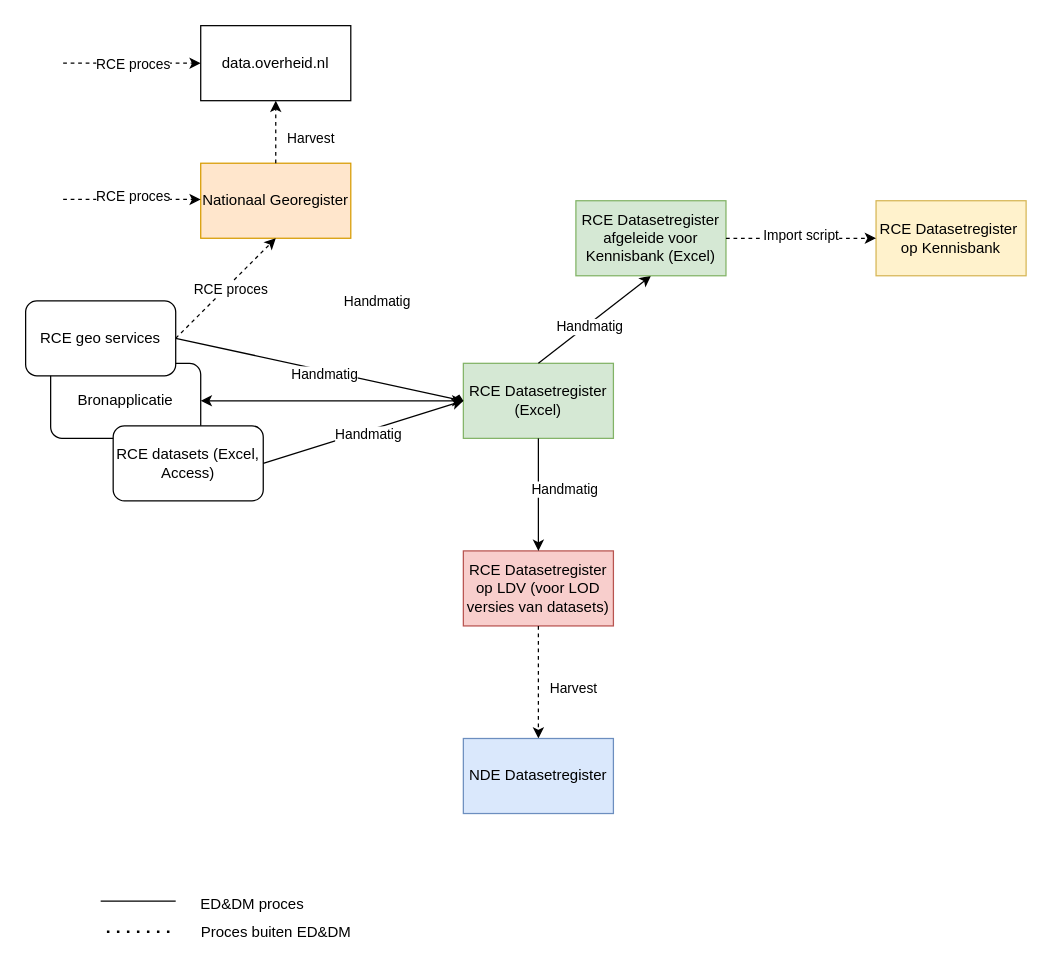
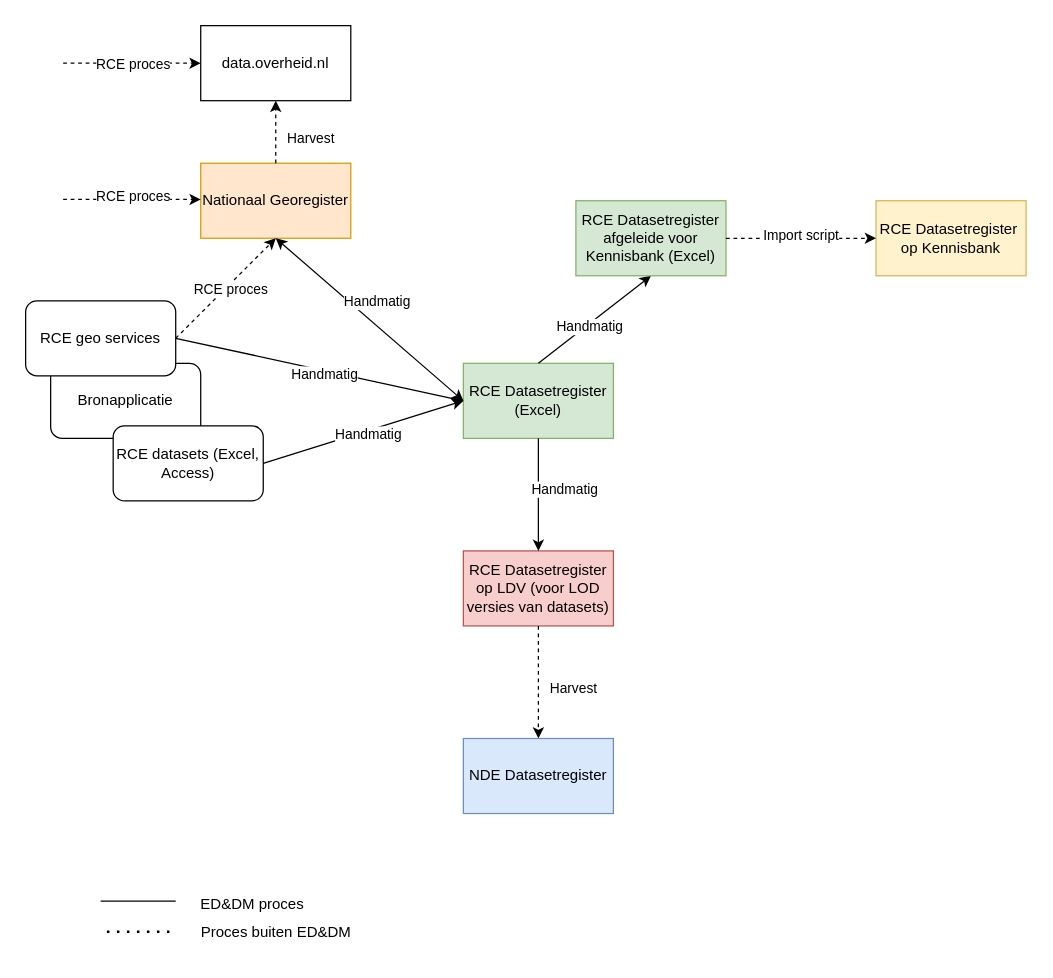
edge "Bronapplicatie" -- "RCE Datasetregister (Excel)": now "Nationaal Georegister" -- "RCE Datasetregister (Excel)"
